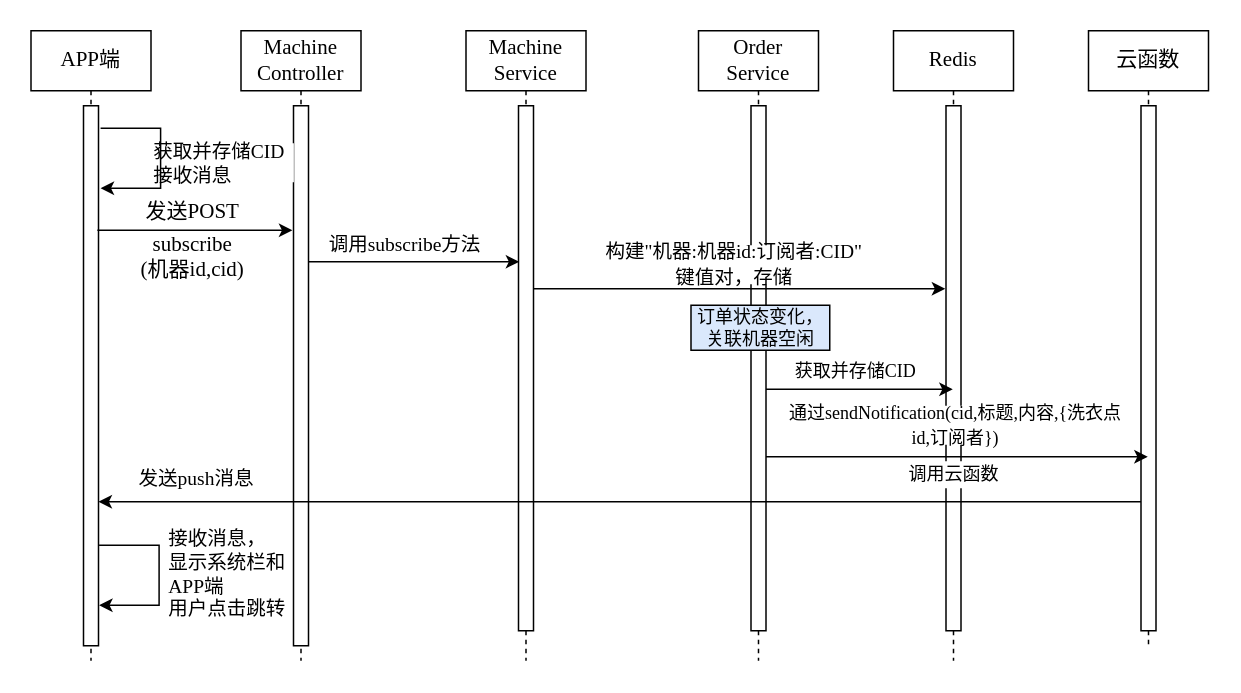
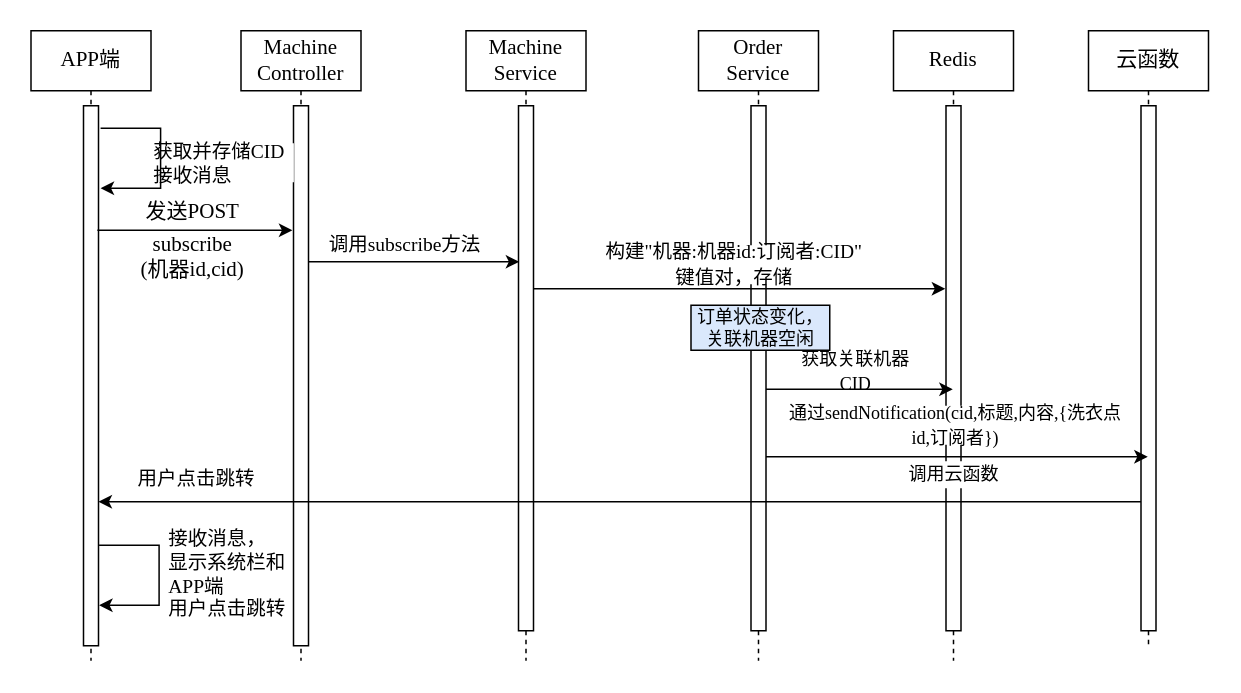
node "获取并存储CID": label "获取并存储CID" -> "获取关联机器CID"
node "发送push消息": label "发送push消息" -> "用户点击跳转"
